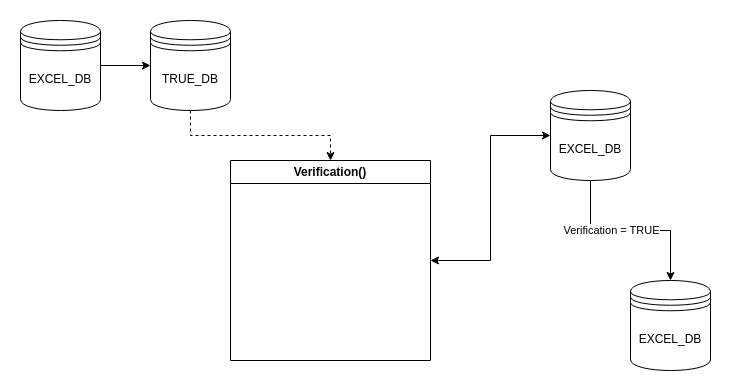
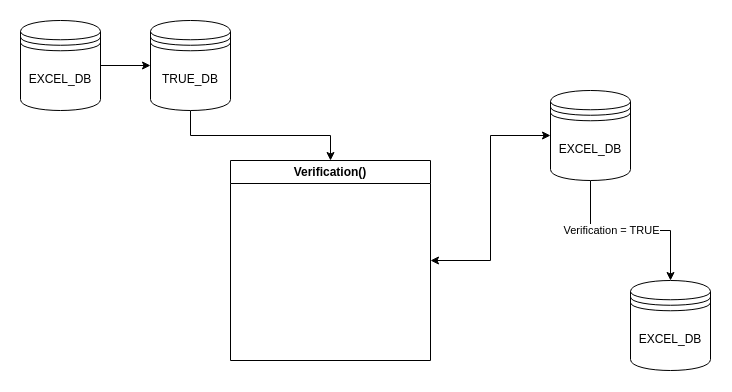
edge "TRUE_DB" -> "Verification()": style dashed -> solid
